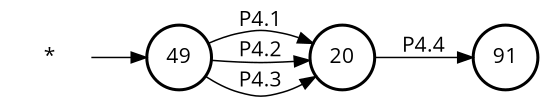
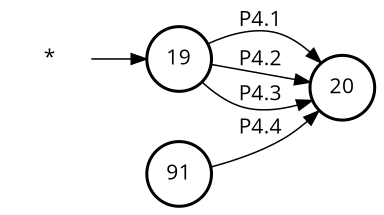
node "49": label "49" -> "19"
edge "20" -> "91": reversed
